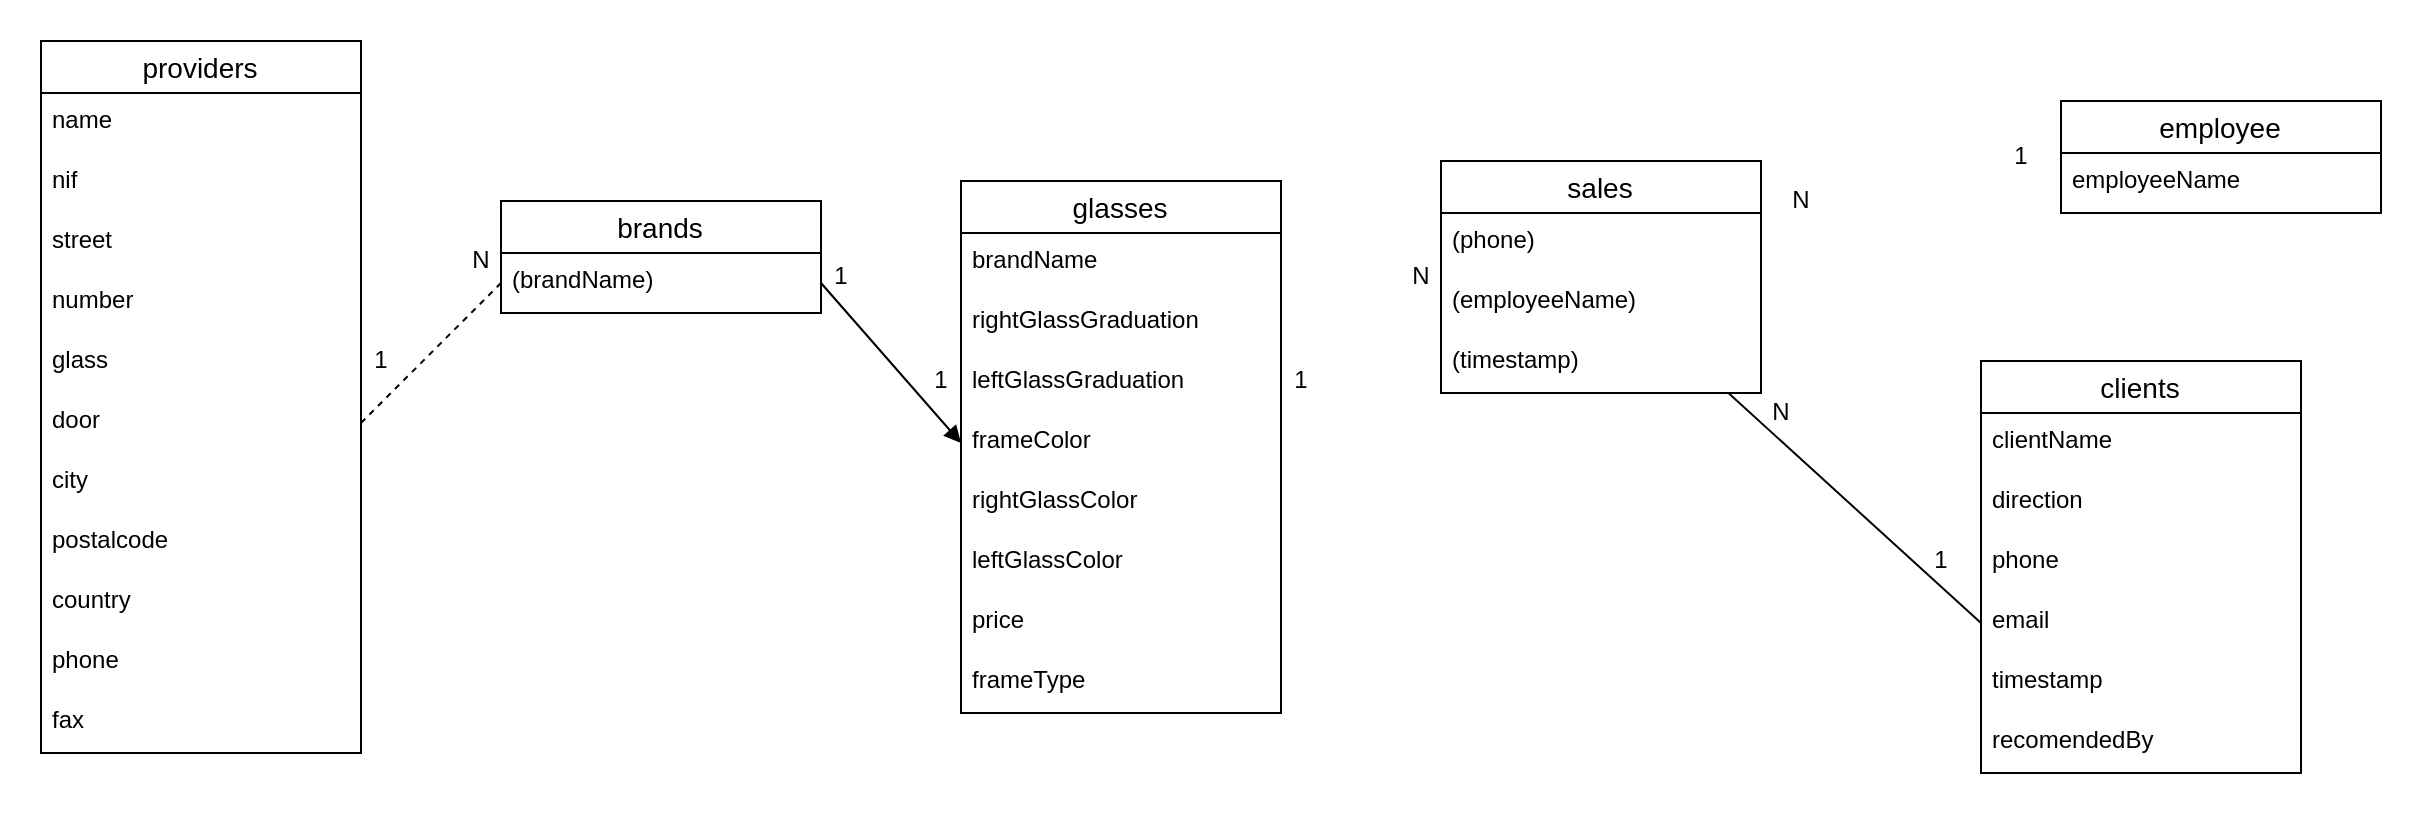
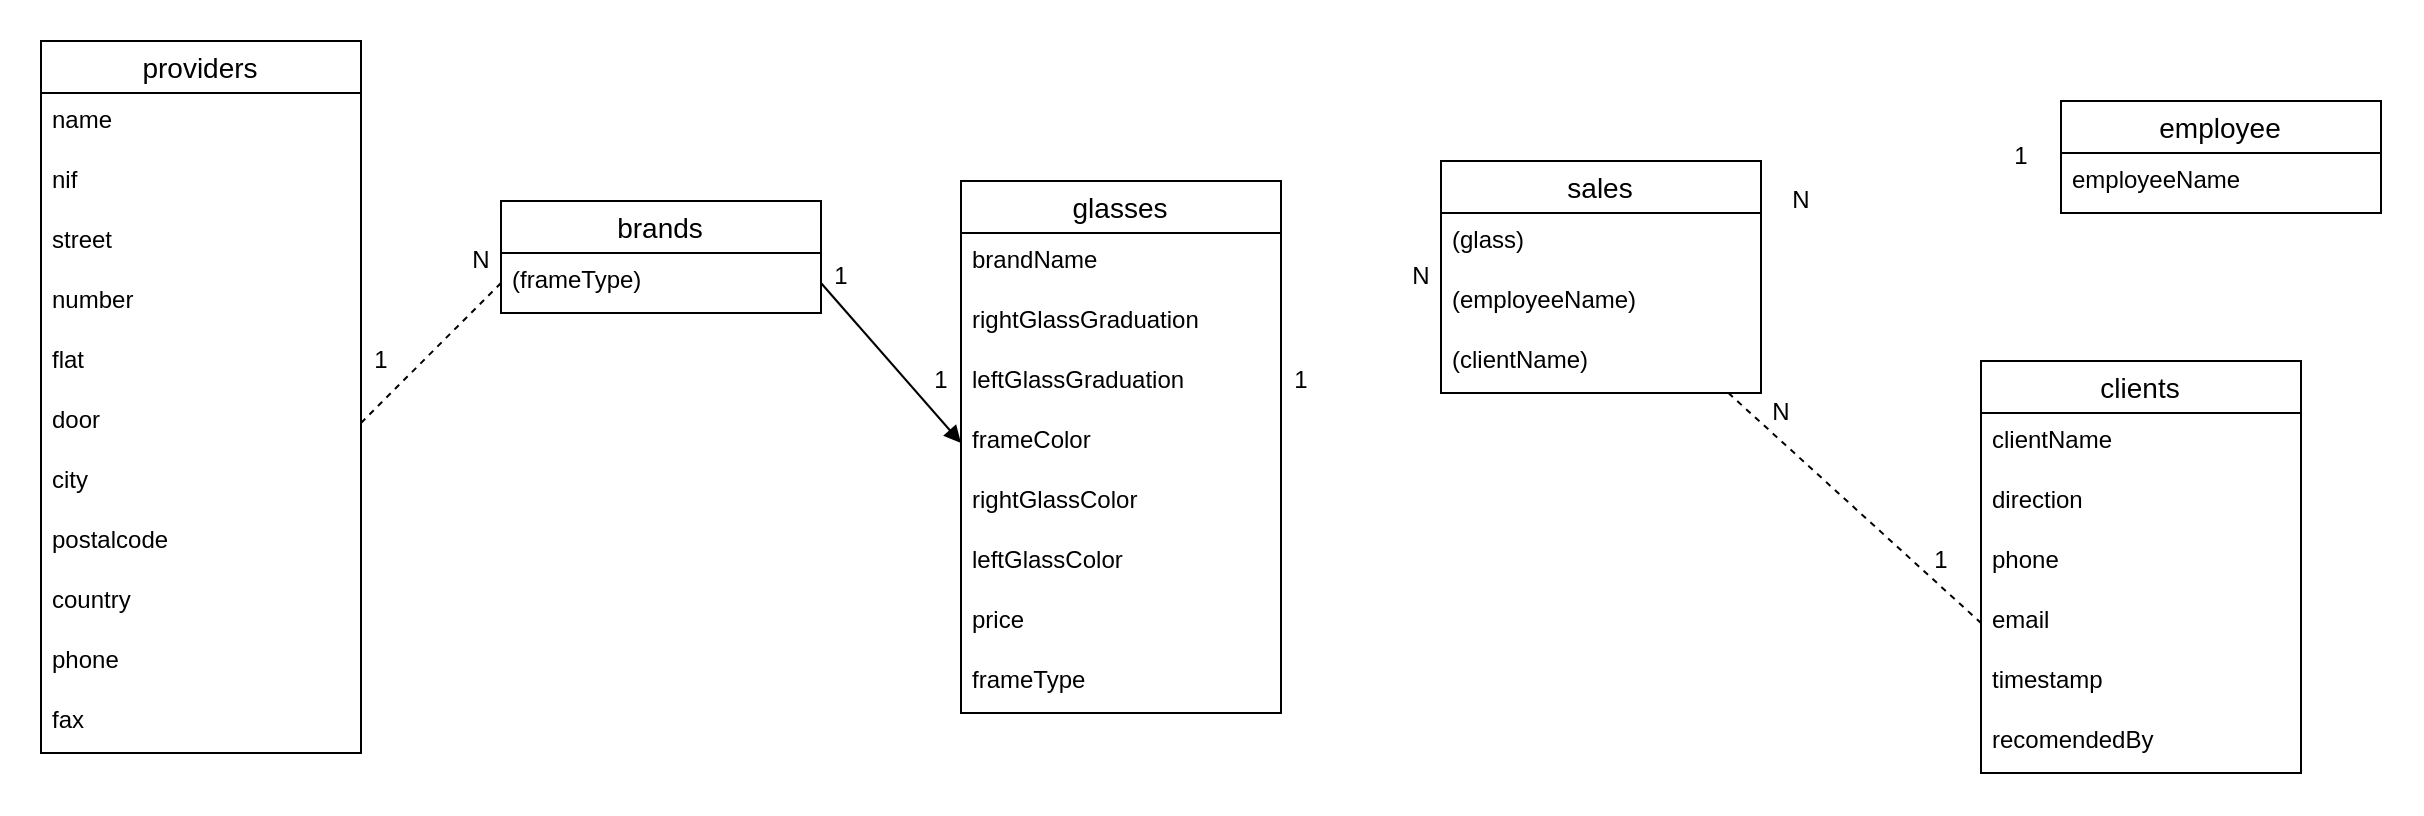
node "(phone)": label "(phone)" -> "(glass)"
node "(brandName)": label "(brandName)" -> "(frameType)"
node "glass": label "glass" -> "flat"
node "(timestamp)": label "(timestamp)" -> "(clientName)"
edge "sales" -- "email": style solid -> dashed
